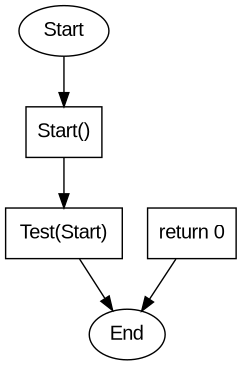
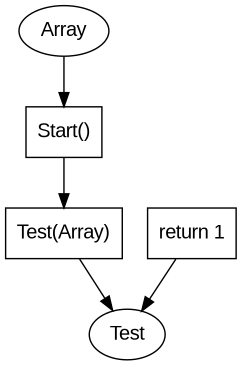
node "Start": label "Start" -> "Array"
node "Test(Start)": label "Test(Start)" -> "Test(Array)"
node "return 0": label "return 0" -> "return 1"
node "End": label "End" -> "Test"
